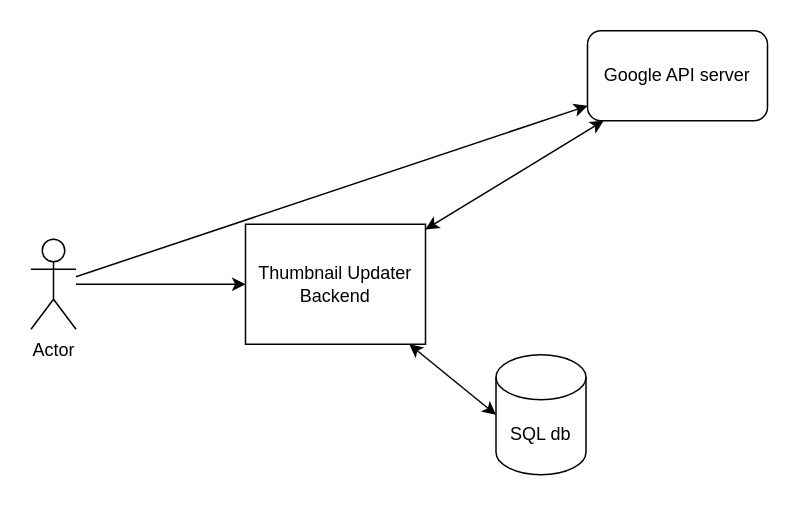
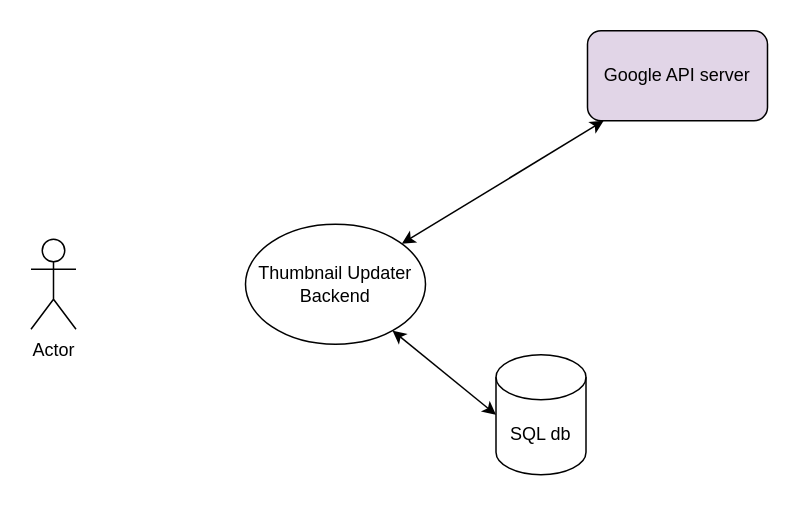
node "Google API server": fillcolor #ffffff -> #e1d5e7
edge "Actor" -> "Google API server": removed
edge "Actor" -> "Thumbnail Updater Backend": removed
node "Thumbnail Updater Backend": shape rectangle -> ellipse
